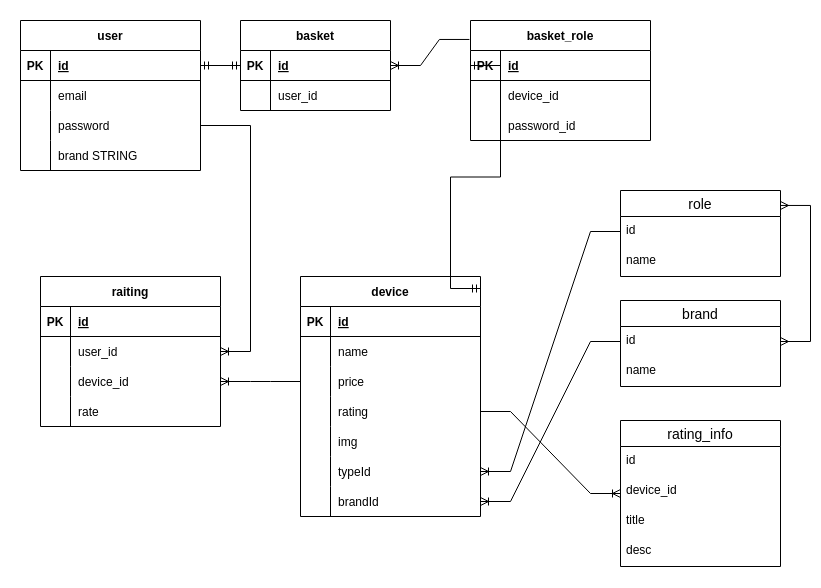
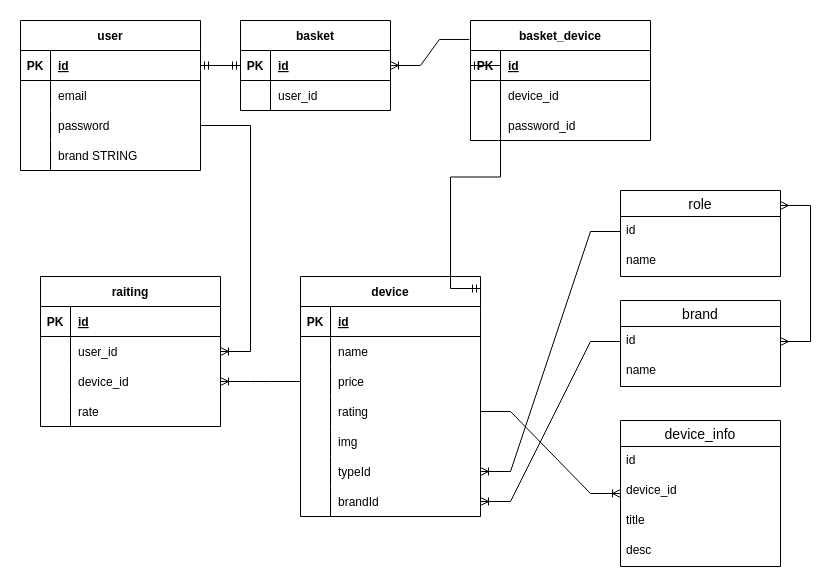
node "basket_role": label "basket_role" -> "basket_device"
node "rating_info": label "rating_info" -> "device_info"
